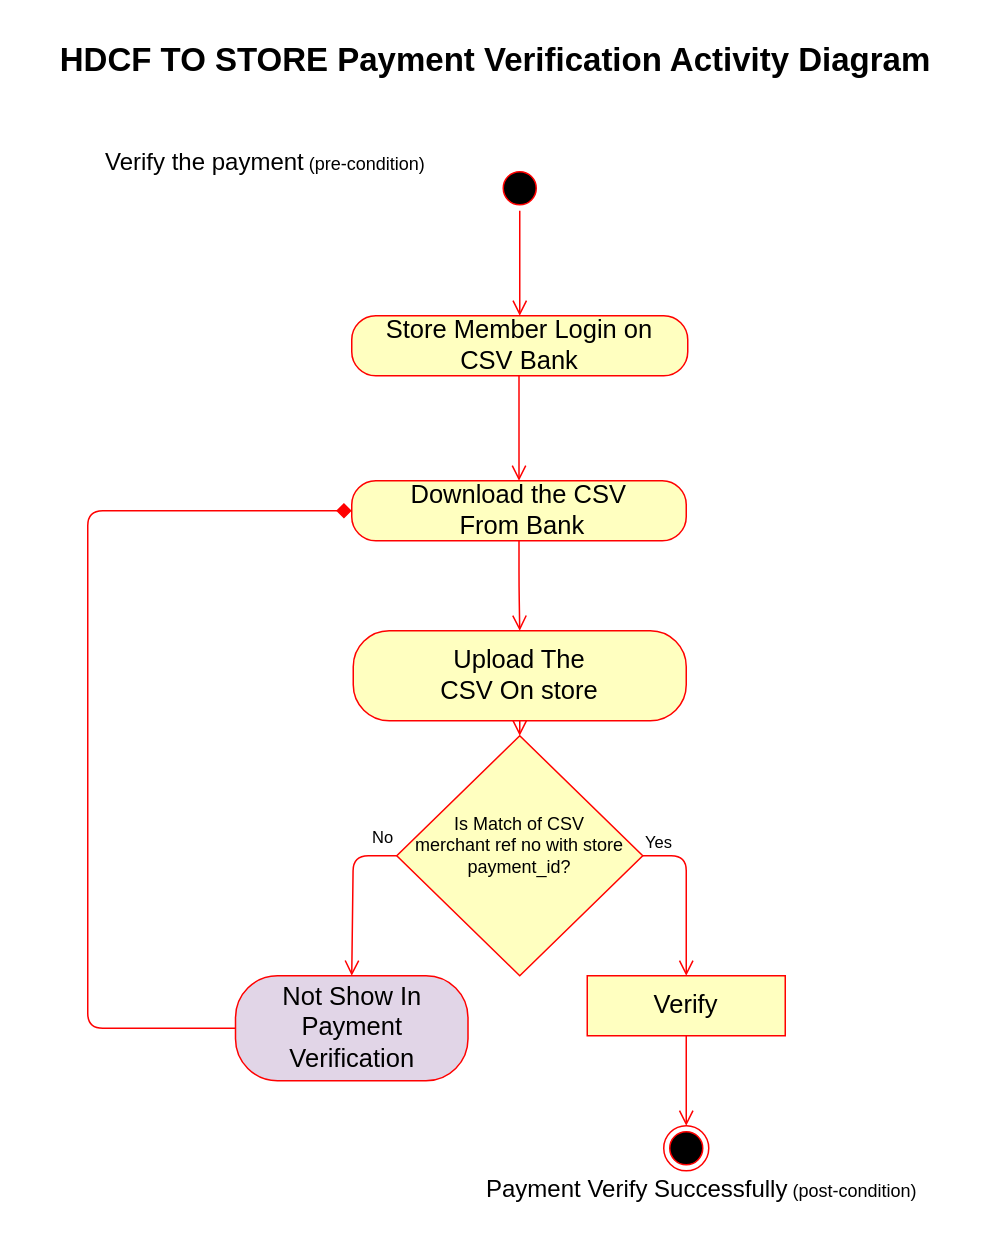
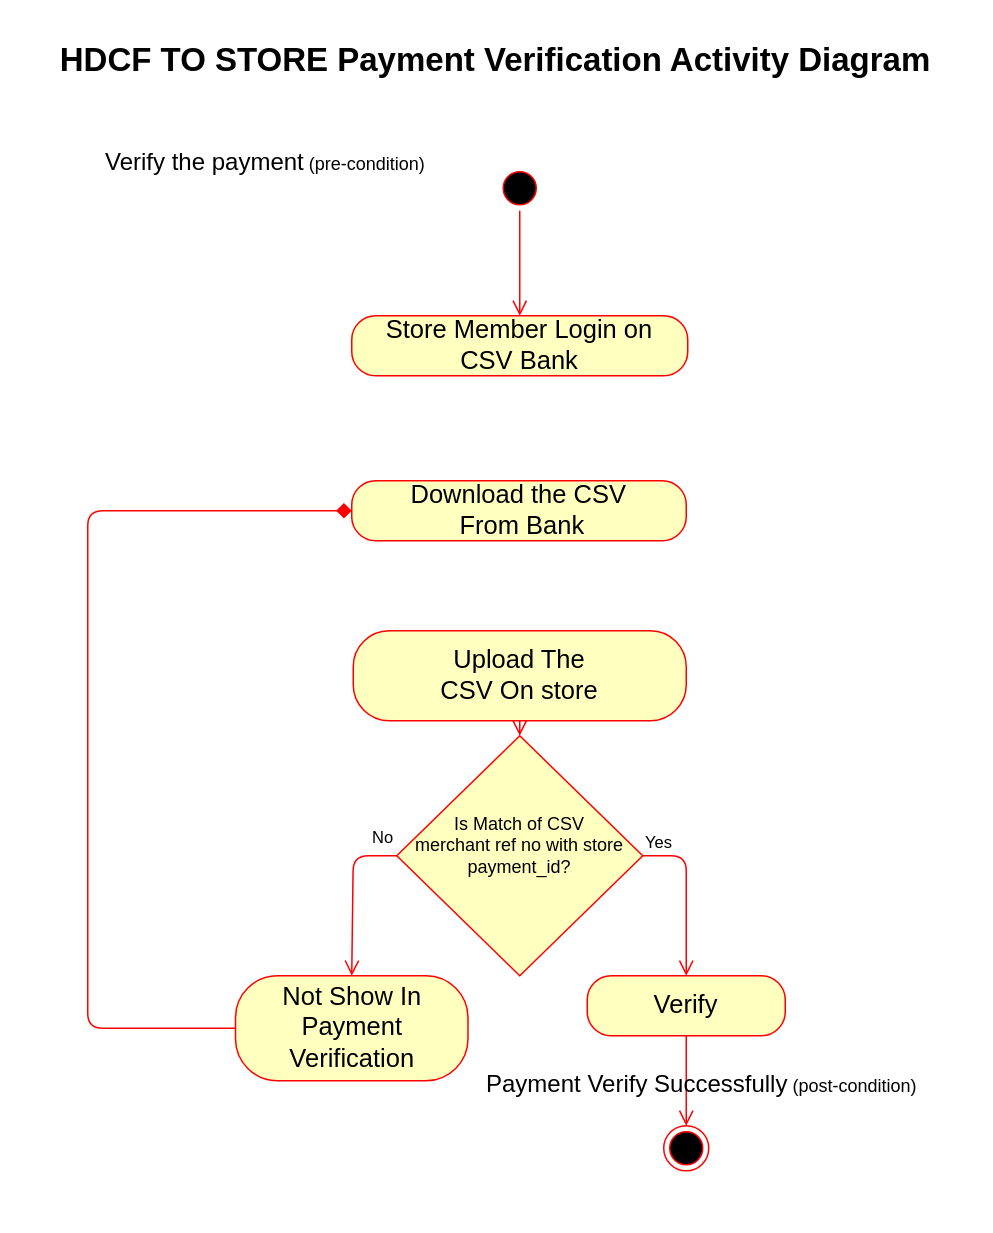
edge "Store Member Login on CSV Bank" -> "Download the CSV From Bank": removed
edge "Download the CSV From Bank" -> "Upload The CSV On store": removed
node "Verify": shape rectangle -> rounded rectangle
node "Not Show In Payment Verification": fillcolor #e1d5e7 -> #ffffc0
node "Payment Verify Successfully (post-condition)": moved (709, 1186) -> (709, 1081)
